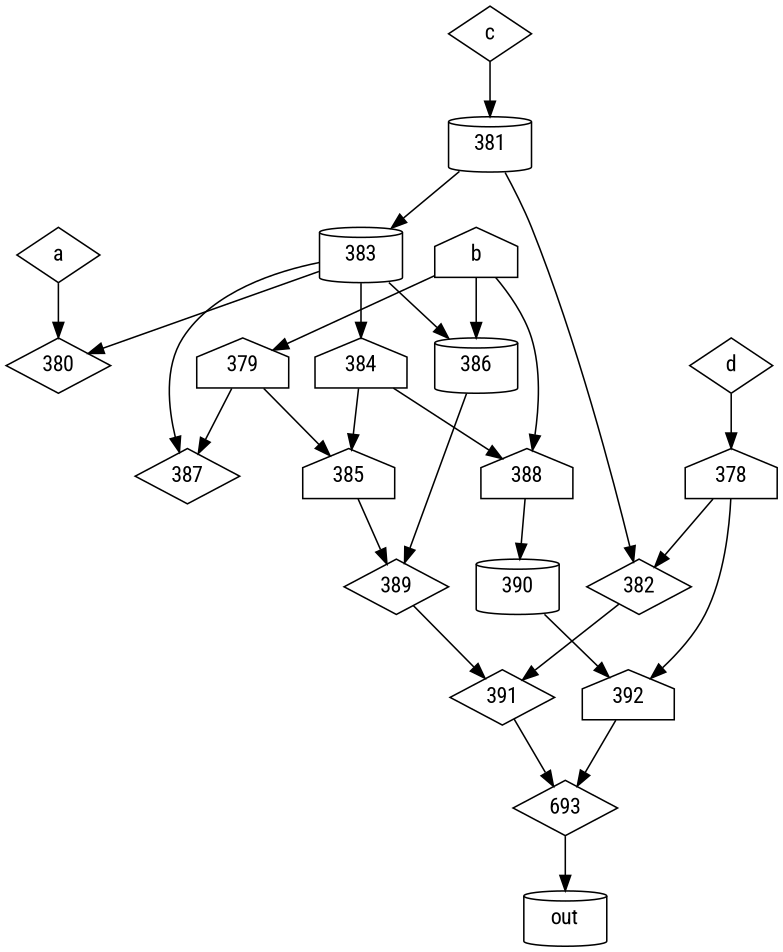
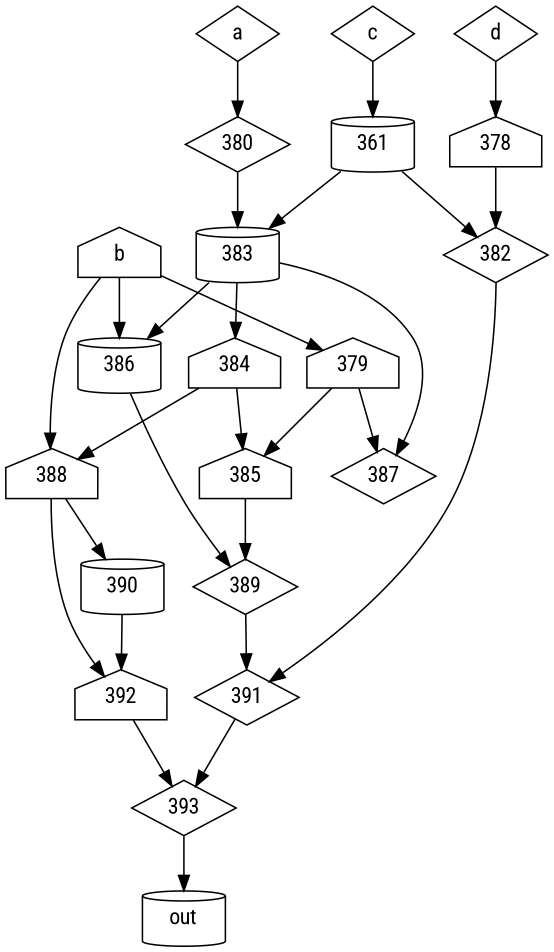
node "381": label "381" -> "361"
edge "383" -> "380": reversed
edge "378" -> "392": now "388" -> "392"
node "693": label "693" -> "393"
